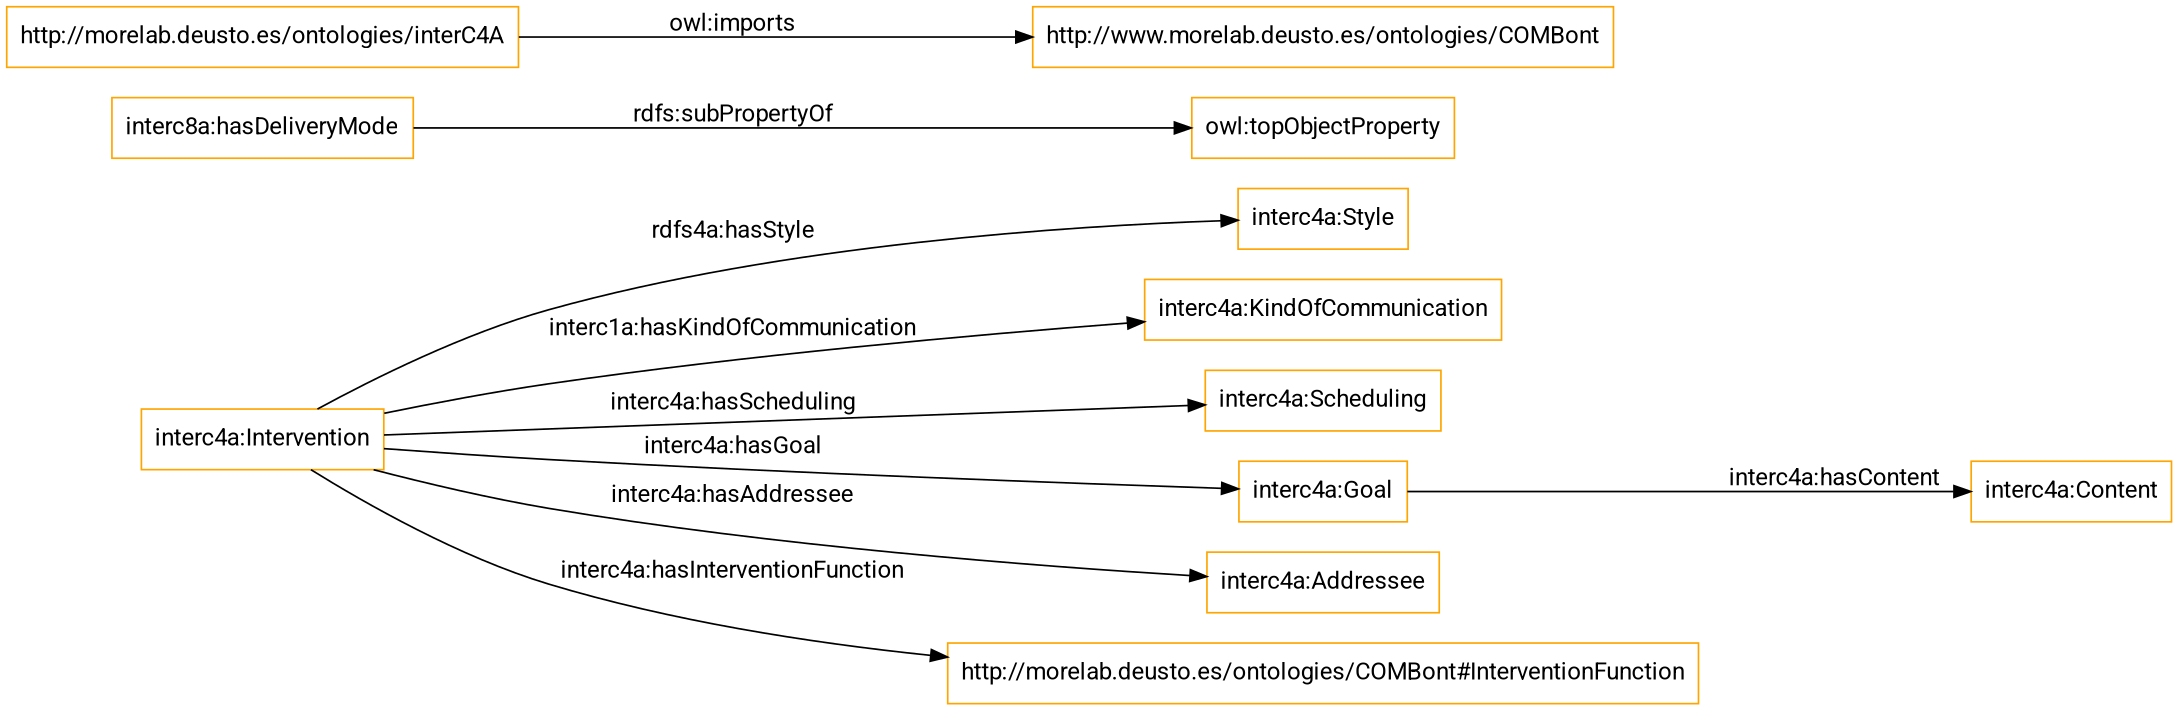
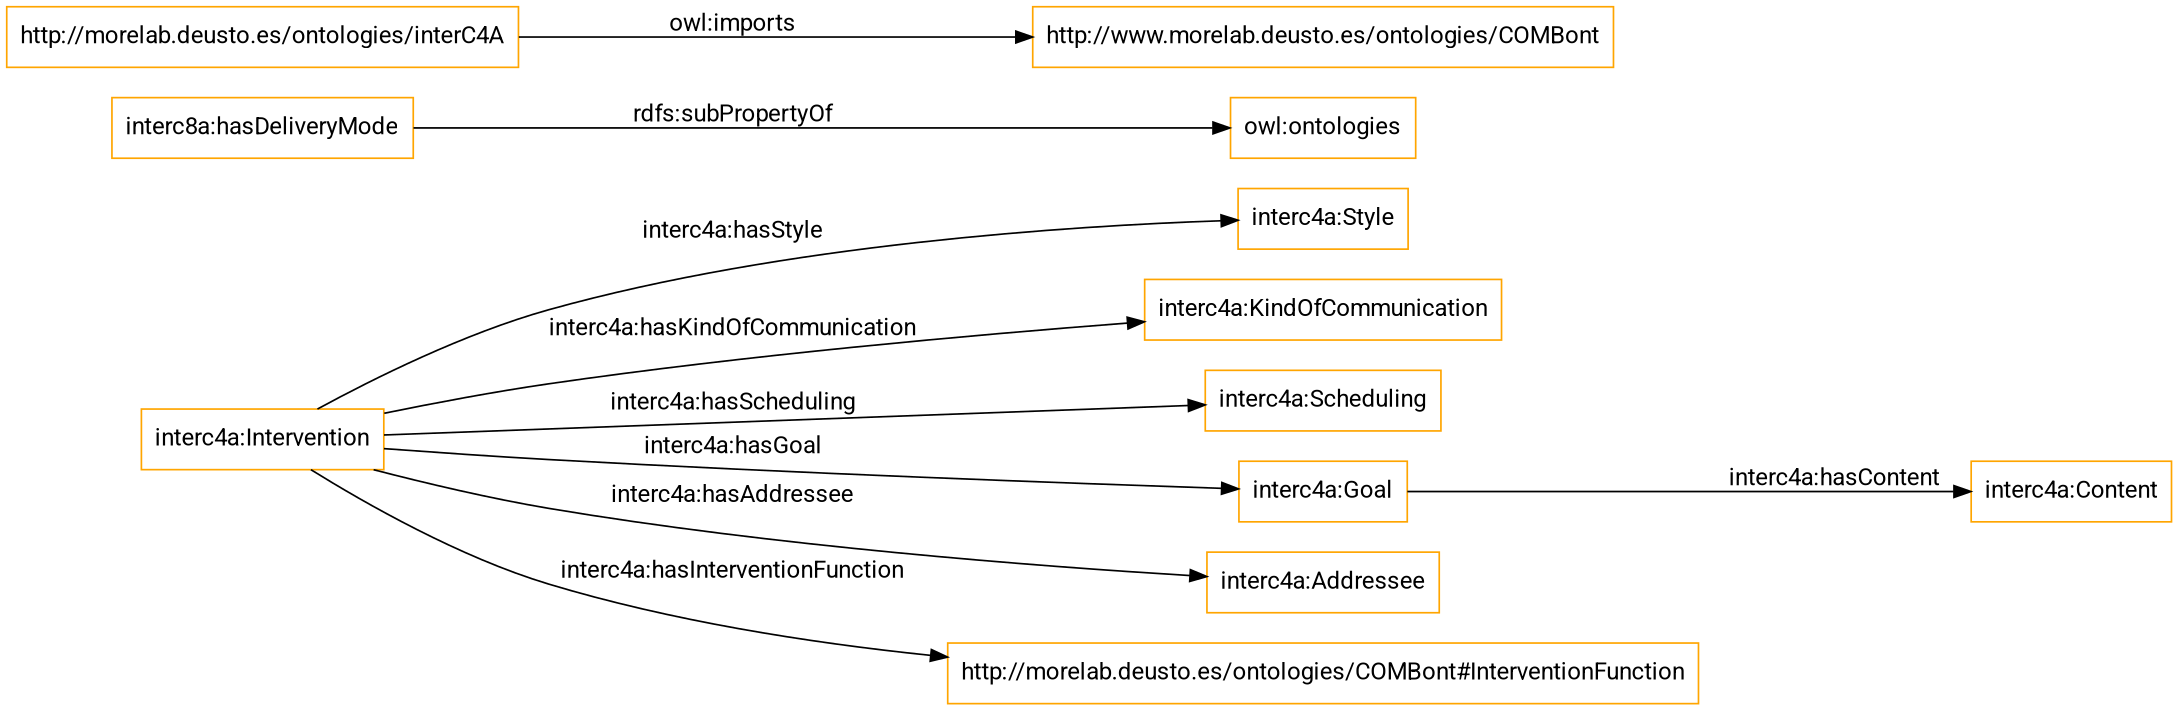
node "owl:topObjectProperty": label "owl:topObjectProperty" -> "owl:ontologies"
edge "interc4a:Intervention" -> "interc4a:Style": label "rdfs4a:hasStyle" -> "interc4a:hasStyle"
edge "interc4a:Intervention" -> "interc4a:KindOfCommunication": label "interc1a:hasKindOfCommunication" -> "interc4a:hasKindOfCommunication"
